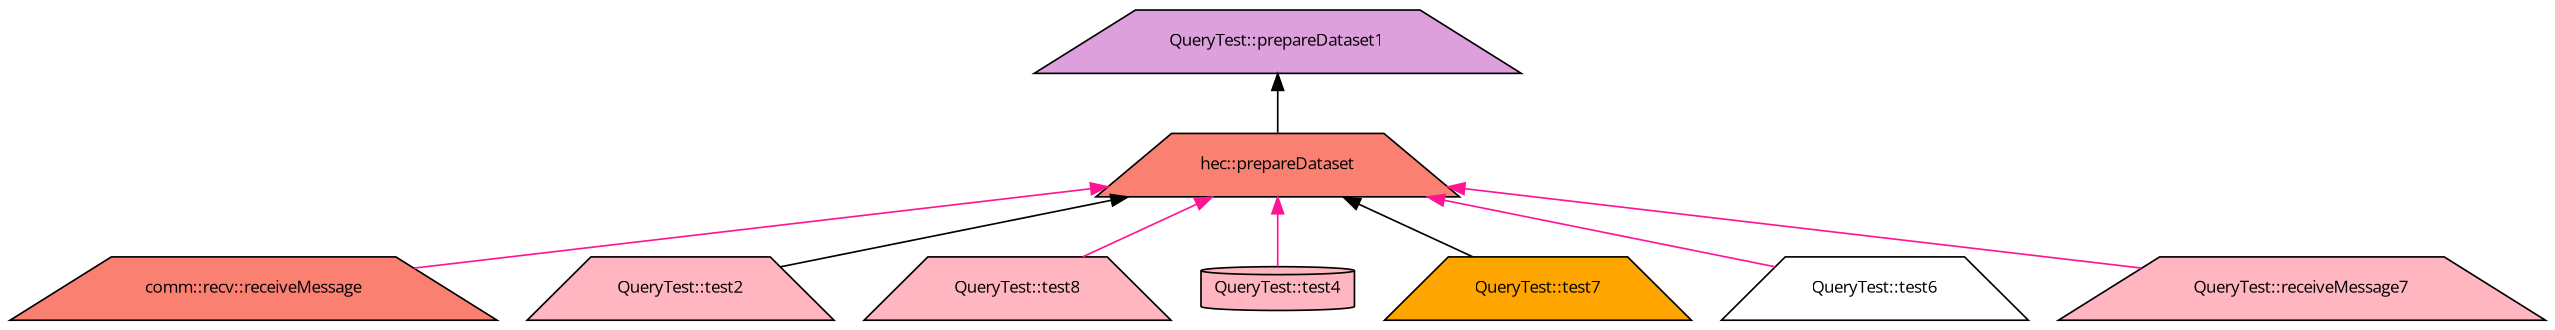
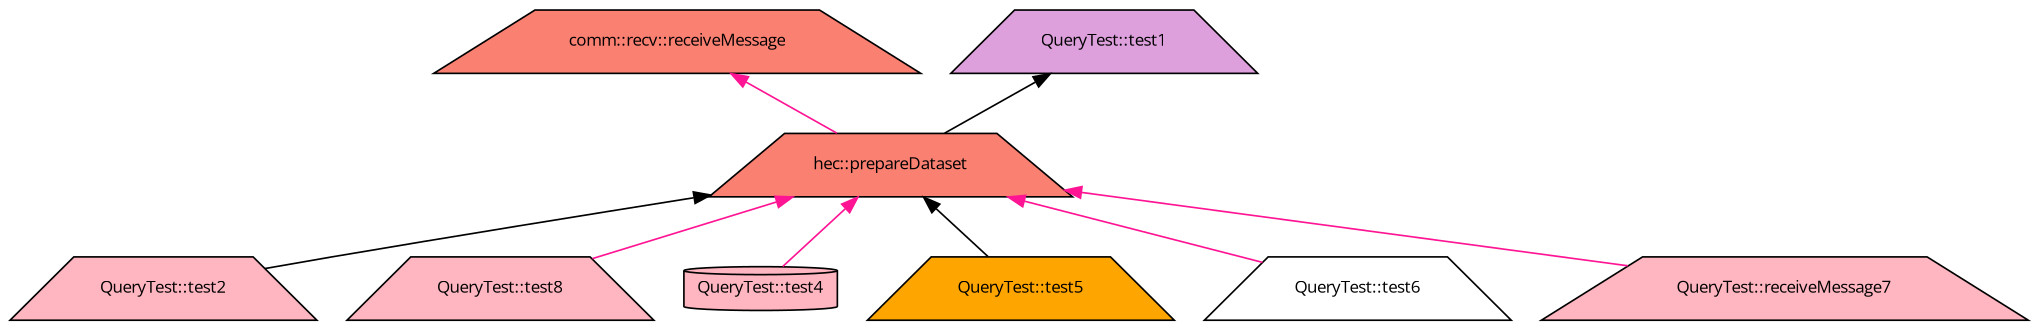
node "QueryTest::prepareDataset1": label "QueryTest::prepareDataset1" -> "QueryTest::test1"
edge "comm::recv::receiveMessage" -> "hec::prepareDataset": reversed
node "QueryTest::test7": label "QueryTest::test7" -> "QueryTest::test5"
